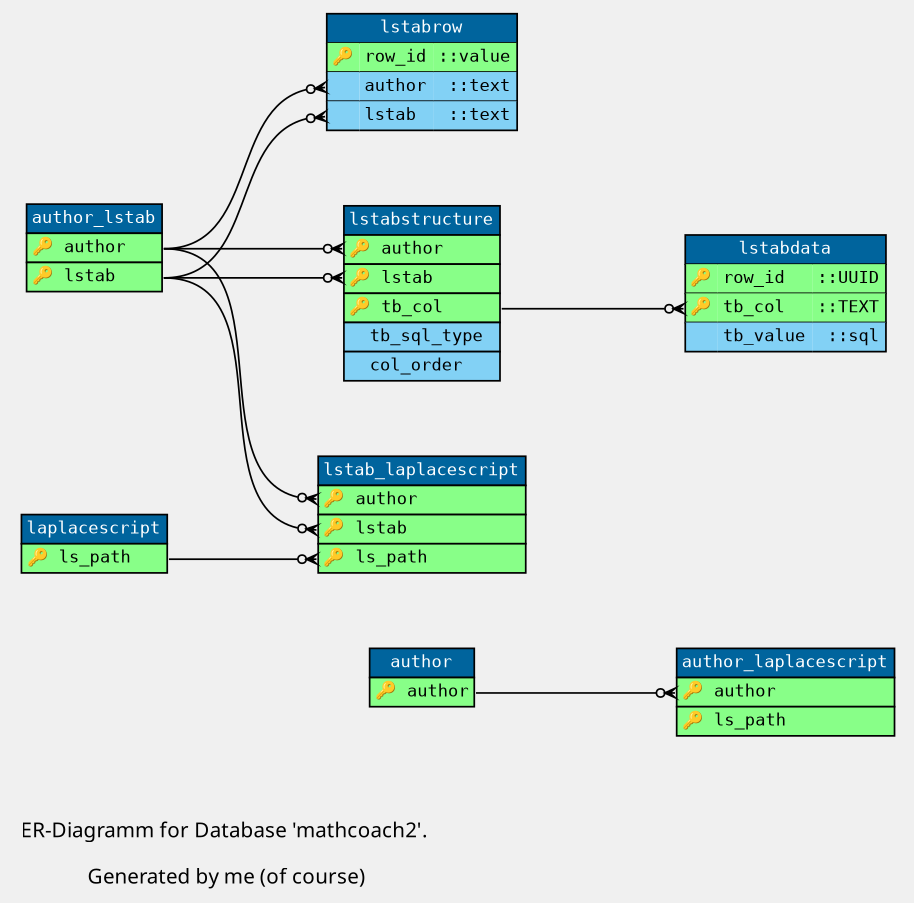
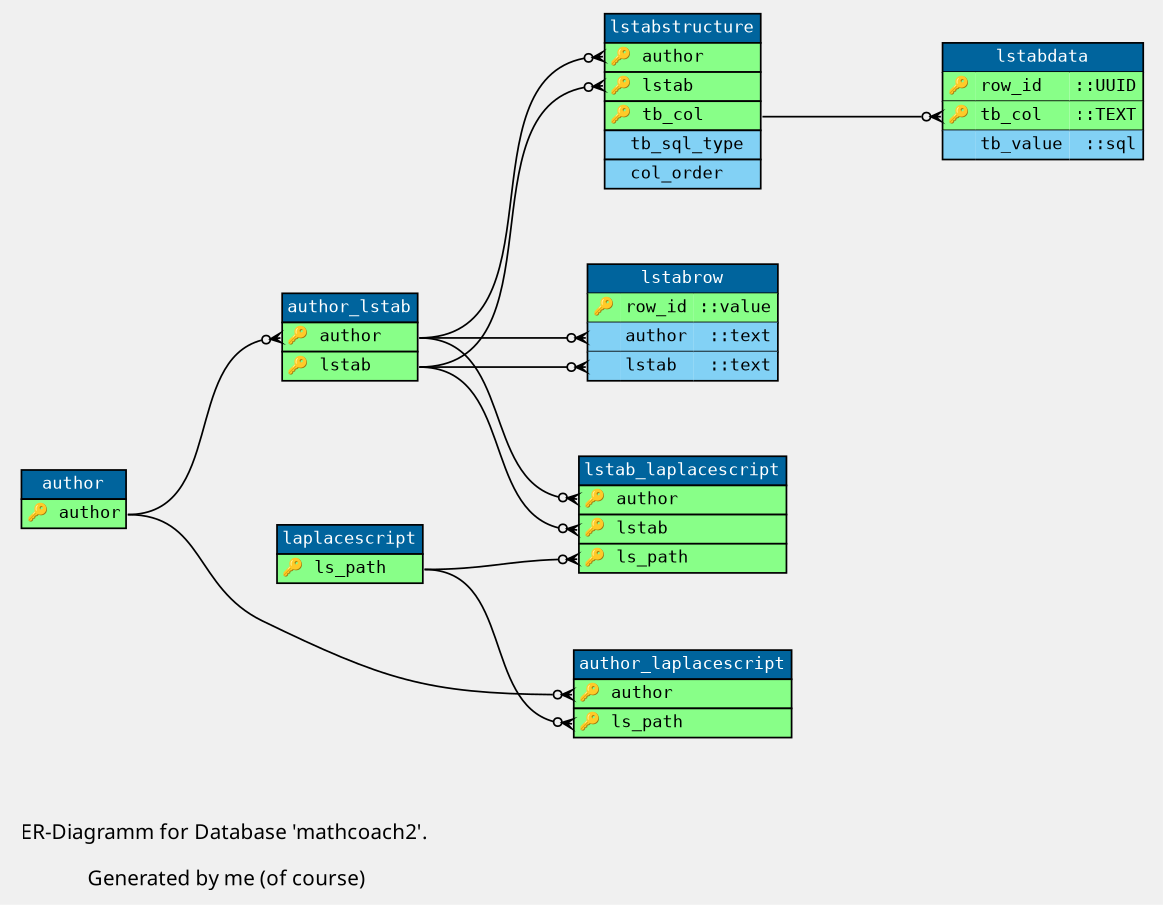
edge "author" -> "author_lstab": added
edge "laplacescript" -> "author_laplacescript": added
